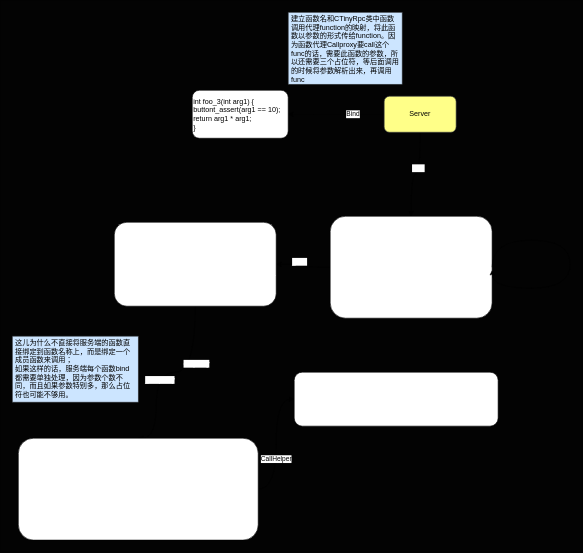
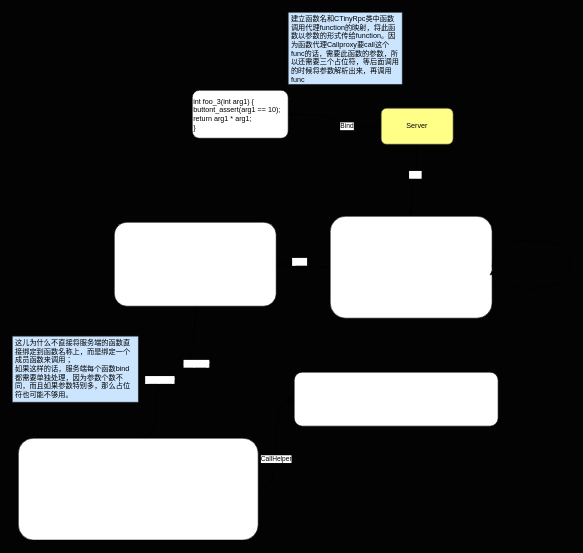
node "Server": moved (420, 114) -> (417, 126)
